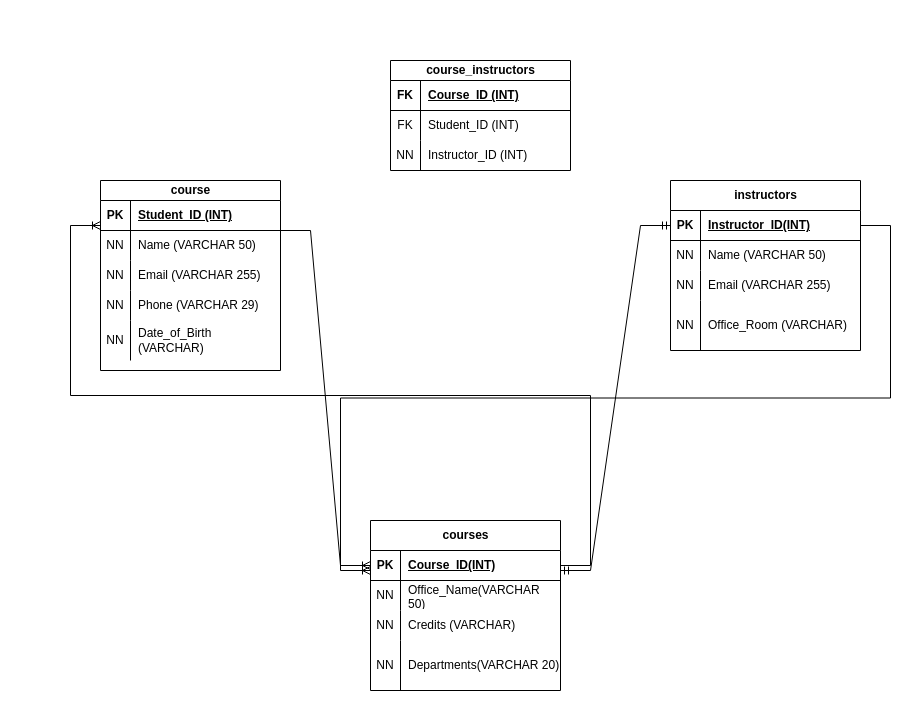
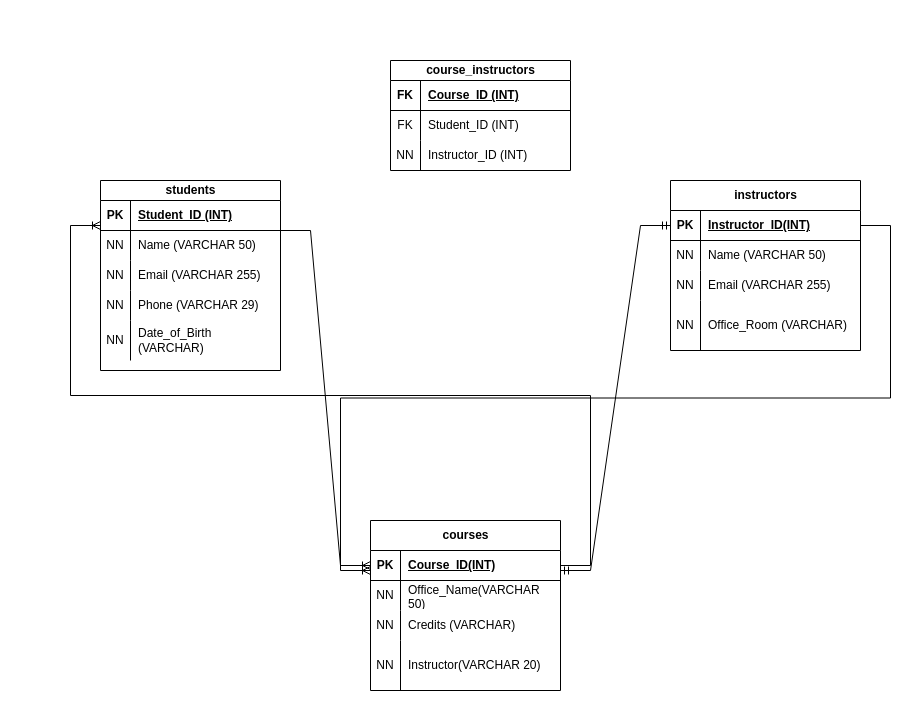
node "course": label "course" -> "students"
node "Departments(VARCHAR 20)": label "Departments(VARCHAR 20)" -> "Instructor(VARCHAR 20)"
